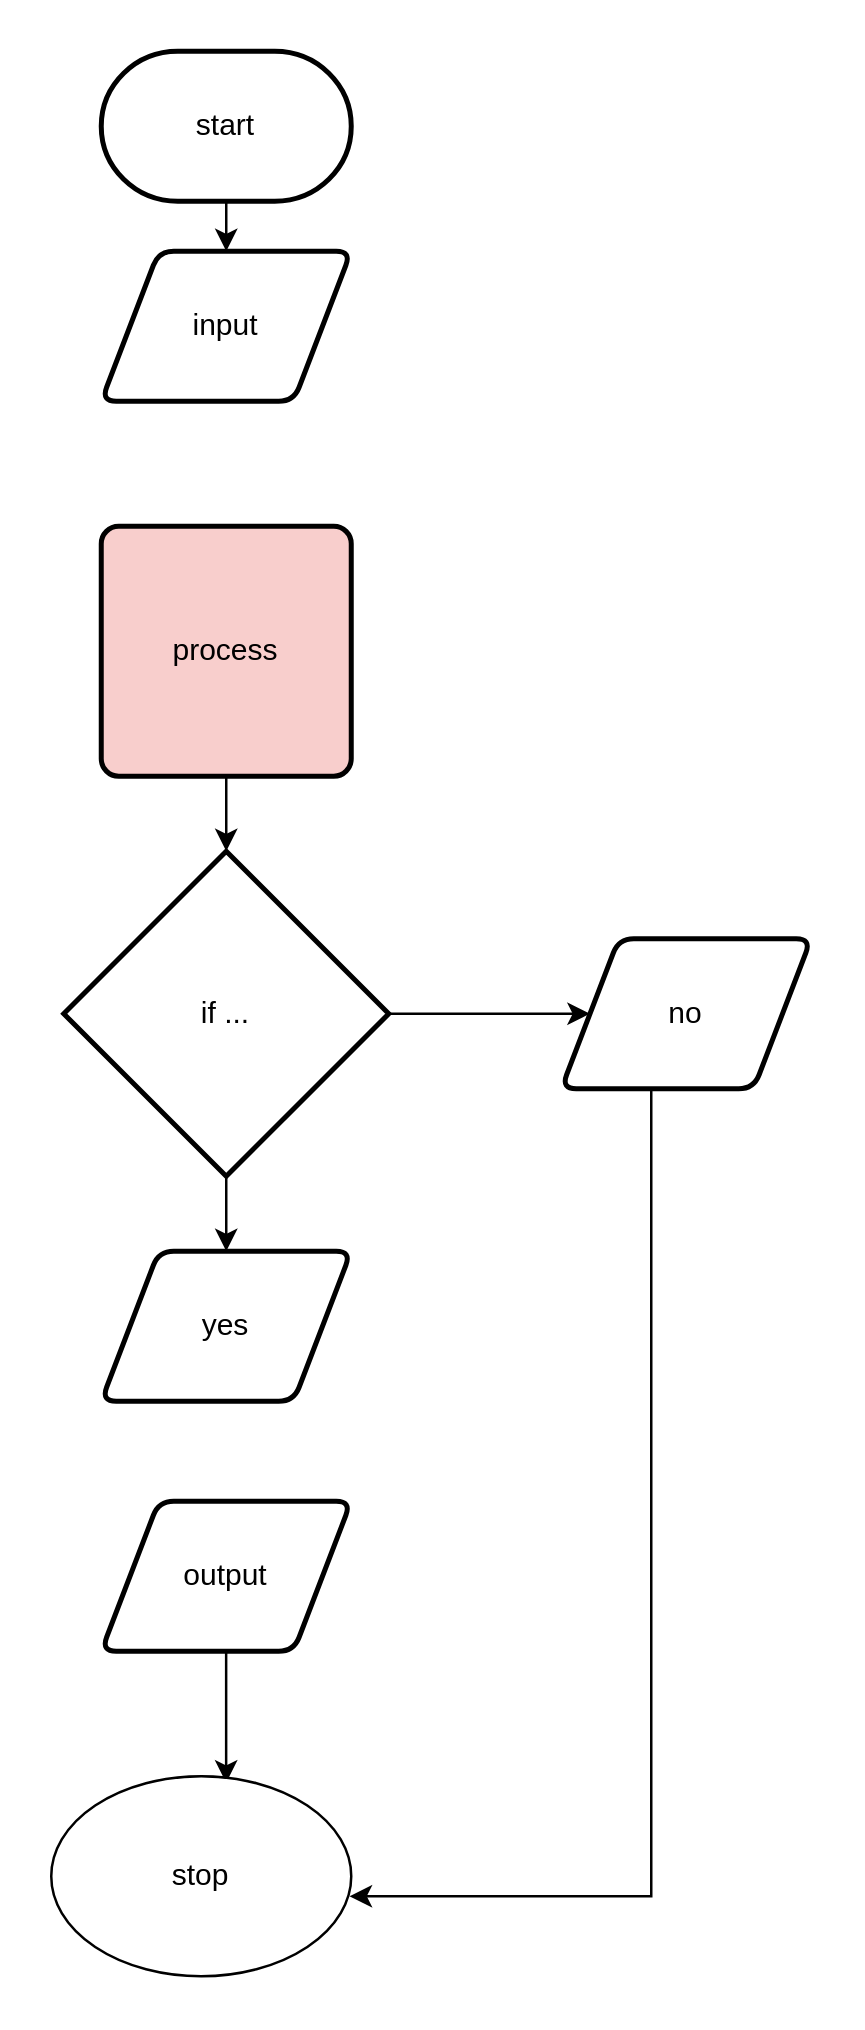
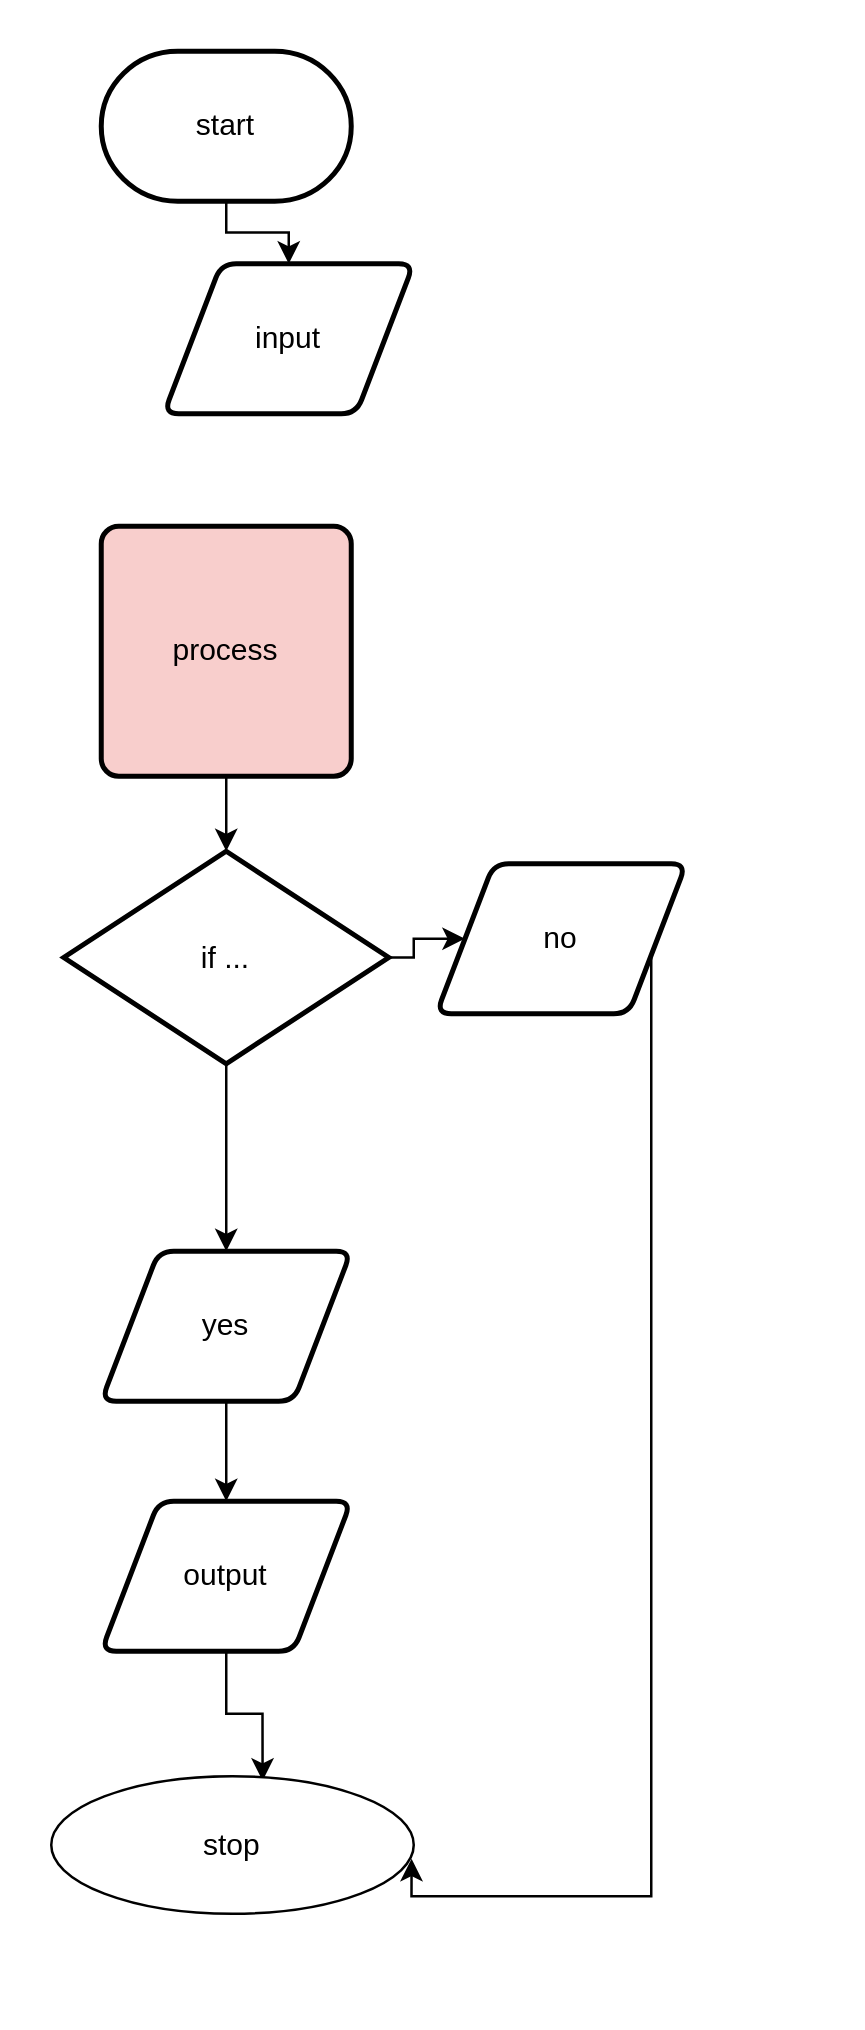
node "input": moved (226, 326) -> (289, 339)
node "if ...": size 325x325 -> 325x213
node "no": moved (686, 1014) -> (561, 939)
edge "yes" -> "output": added
node "stop": size 300x200 -> 363x138
